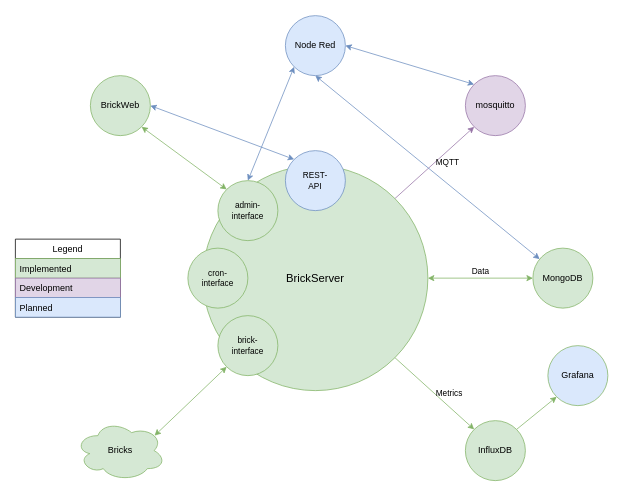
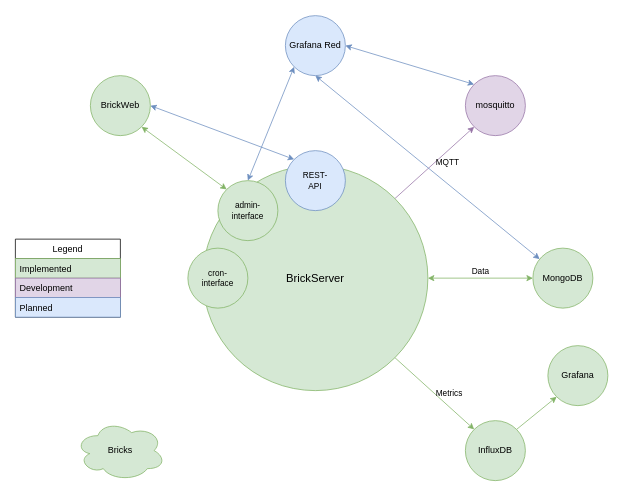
node "Node Red": label "Node Red" -> "Grafana Red"
node "brick-interface": removed
node "Grafana": fillcolor #dae8fc -> #d5e8d4
edge "brick-interface" -- "Bricks": removed
